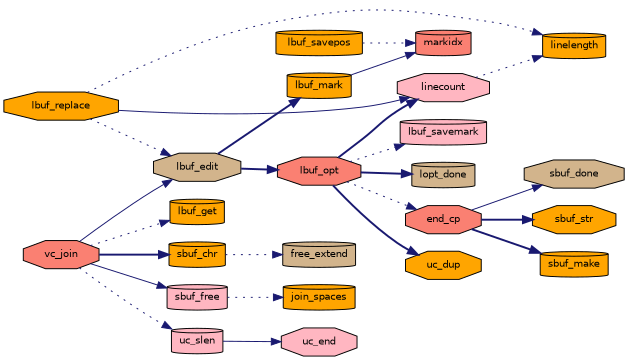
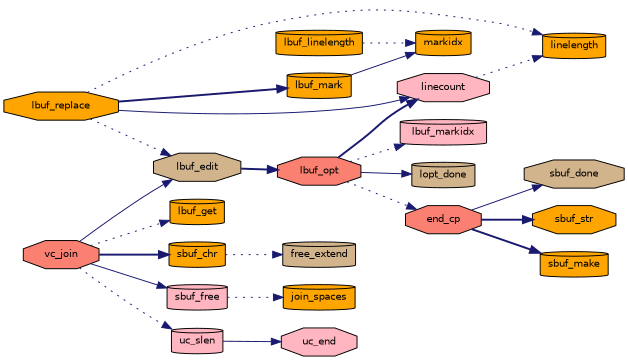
node "lbuf_savepos": label "lbuf_savepos" -> "lbuf_linelength"
node "markidx": fillcolor salmon -> orange
edge "lbuf_edit" -> "lbuf_mark": now "lbuf_replace" -> "lbuf_mark"
node "lbuf_savemark": label "lbuf_savemark" -> "lbuf_markidx"
edge "lbuf_opt" -> "lopt_done": style bold -> solid
node "uc_dup": removed
